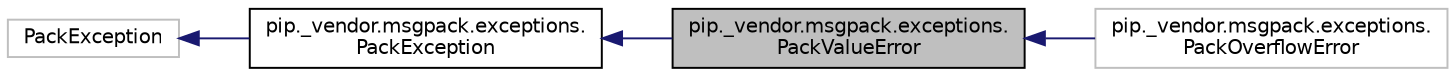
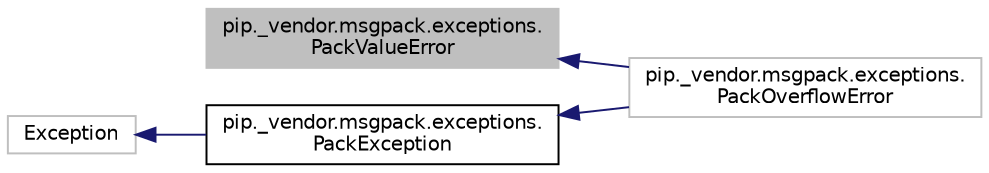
node "PackException": label "PackException" -> "Exception"
edge "pip._vendor.msgpack.exceptions. PackValueError" -> "pip._vendor.msgpack.exceptions. PackException": now "pip._vendor.msgpack.exceptions. PackOverflowError" -> "pip._vendor.msgpack.exceptions. PackException"
node "pip._vendor.msgpack.exceptions. PackValueError": color black -> grey75
